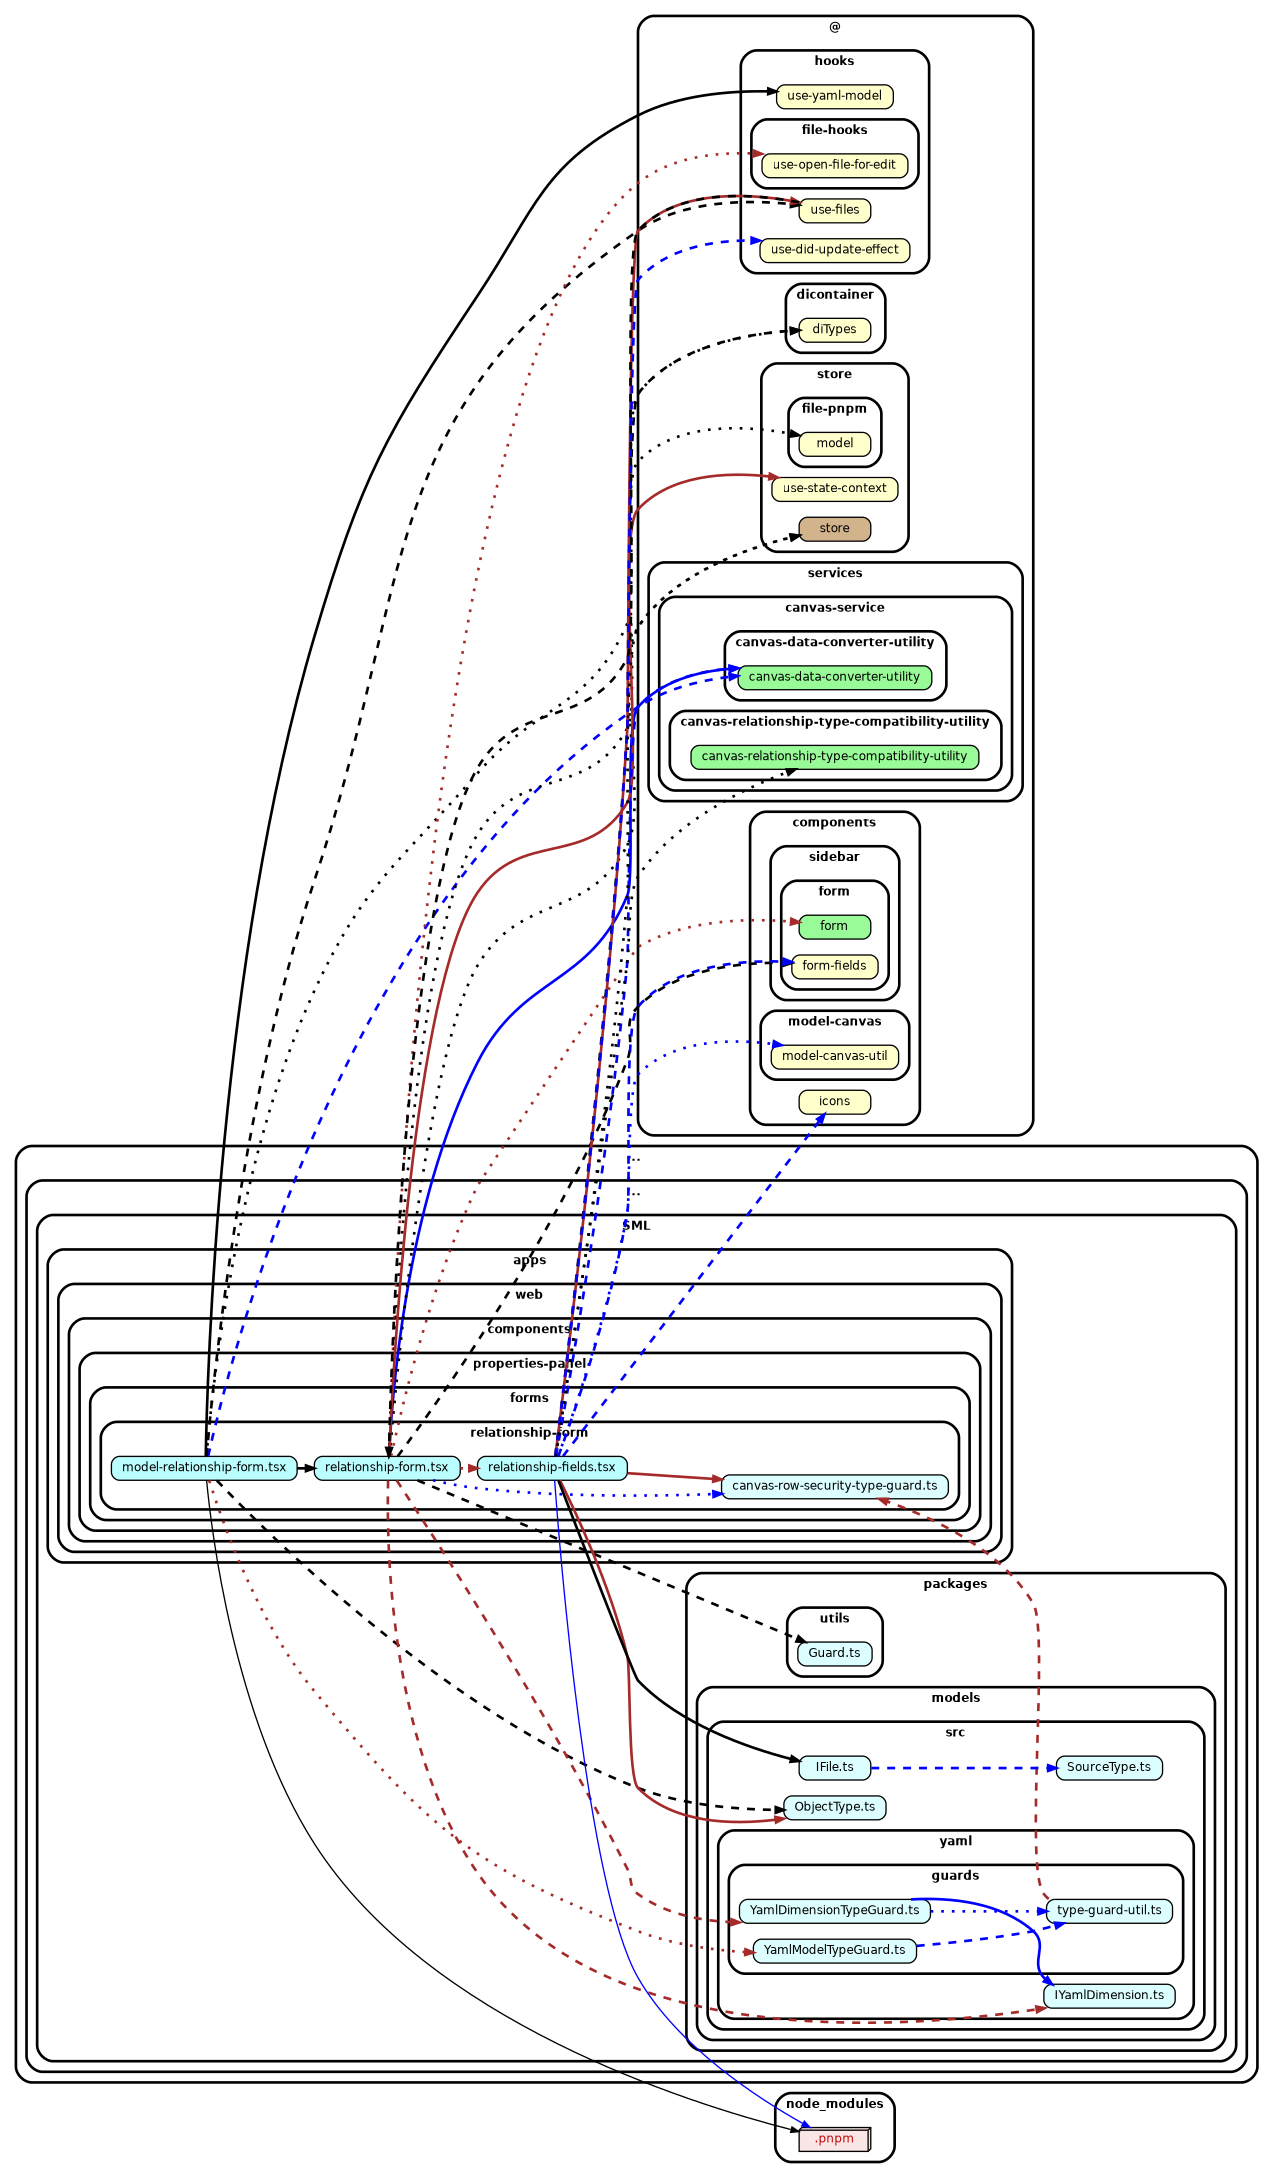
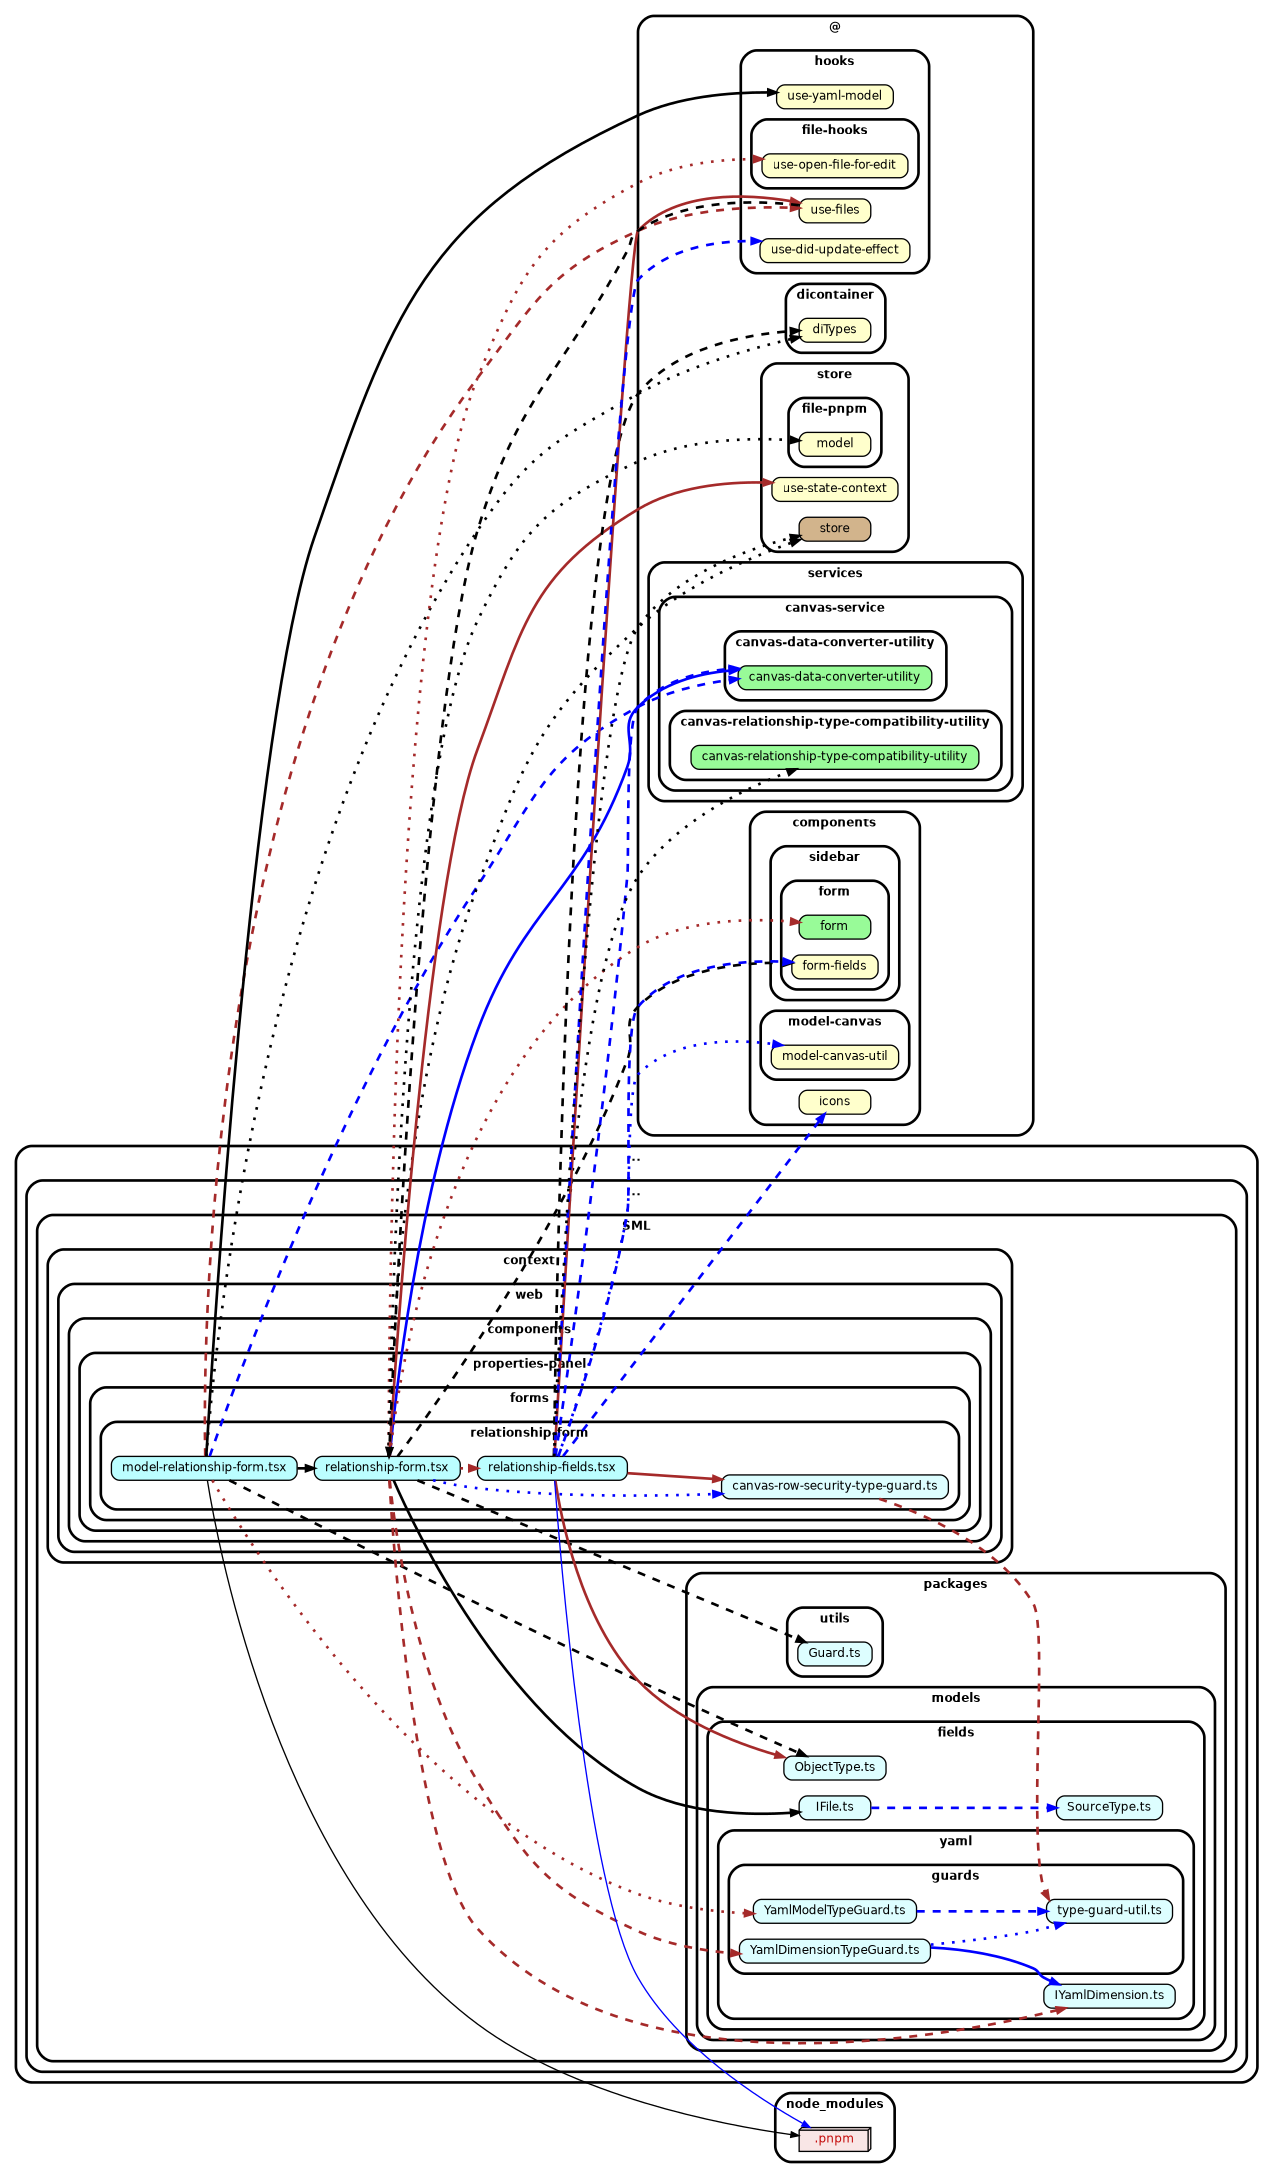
edge "model-relationship-form.tsx" -> "use-files": color black -> brown
cluster "apps": label "apps" -> "context"
edge "type-guard-util.ts" -> "canvas-row-security-type-guard.ts": reversed
edge "relationship-fields.tsx" -> "IFile.ts": now "relationship-form.tsx" -> "IFile.ts"
cluster "src": label "src" -> "fields"
